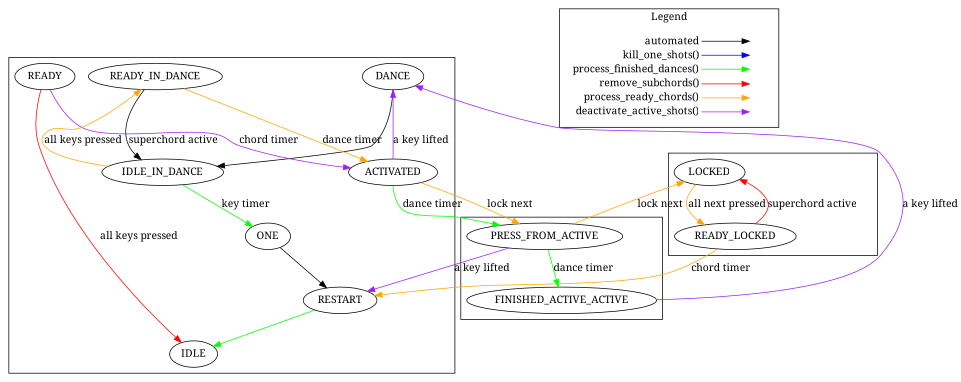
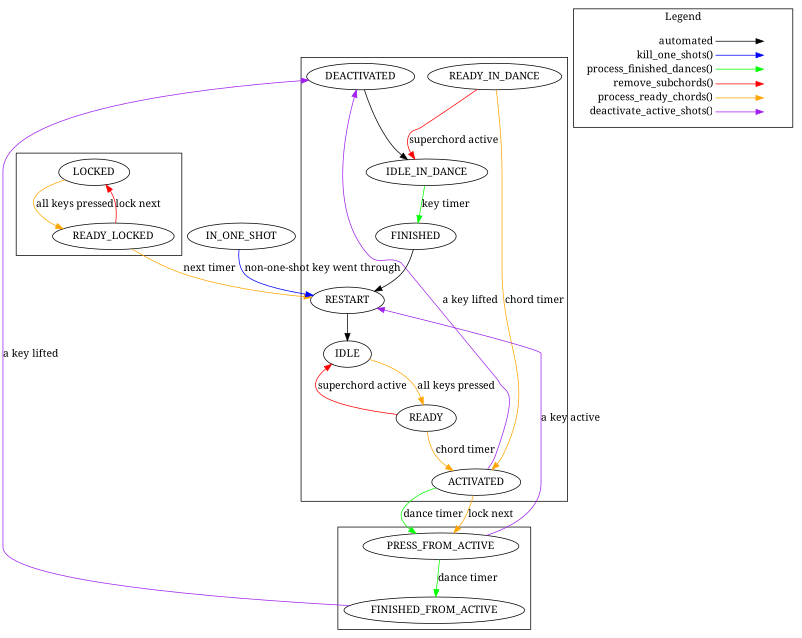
node "DANCE": label "DANCE" -> "DEACTIVATED"
edge "READY_IN_DANCE" -> "IDLE_IN_DANCE": color black -> red
edge "IDLE_IN_DANCE" -> "READY_IN_DANCE": removed, label "all keys pressed"
edge "READY" -> "ACTIVATED": color purple -> orange
edge "READY_IN_DANCE" -> "ACTIVATED": label "dance timer" -> "chord timer"
edge "PRESS_FROM_ACTIVE" -> "LOCKED": removed, label "lock next"
edge "LOCKED" -> "READY_LOCKED": label "all next pressed" -> "all keys pressed"
edge "READY_LOCKED" -> "LOCKED": label "superchord active" -> "lock next"
edge "READY" -> "IDLE": label "all keys pressed" -> "superchord active"
node "IN_ONE_SHOT": added
node "ONE": label "ONE" -> "FINISHED"
edge "PRESS_FROM_ACTIVE" -> "RESTART": label "a key lifted" -> "a key active"
edge "READY_LOCKED" -> "RESTART": label "chord timer" -> "next timer"
node "FINISHED_ACTIVE_ACTIVE": label "FINISHED_ACTIVE_ACTIVE" -> "FINISHED_FROM_ACTIVE"
edge "RESTART" -> "IDLE": color green -> black
edge "IDLE" -> "READY": added, label "all keys pressed"
